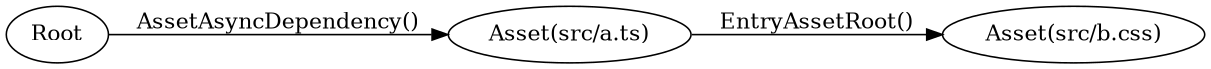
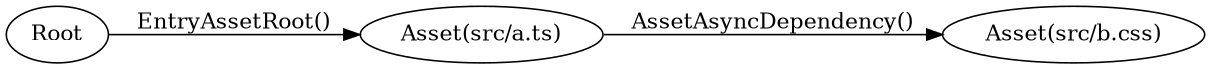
edge "Root" -> "Asset(src/a.ts)": label "AssetAsyncDependency()" -> "EntryAssetRoot()"
edge "Asset(src/a.ts)" -> "Asset(src/b.css)": label "EntryAssetRoot()" -> "AssetAsyncDependency()"
